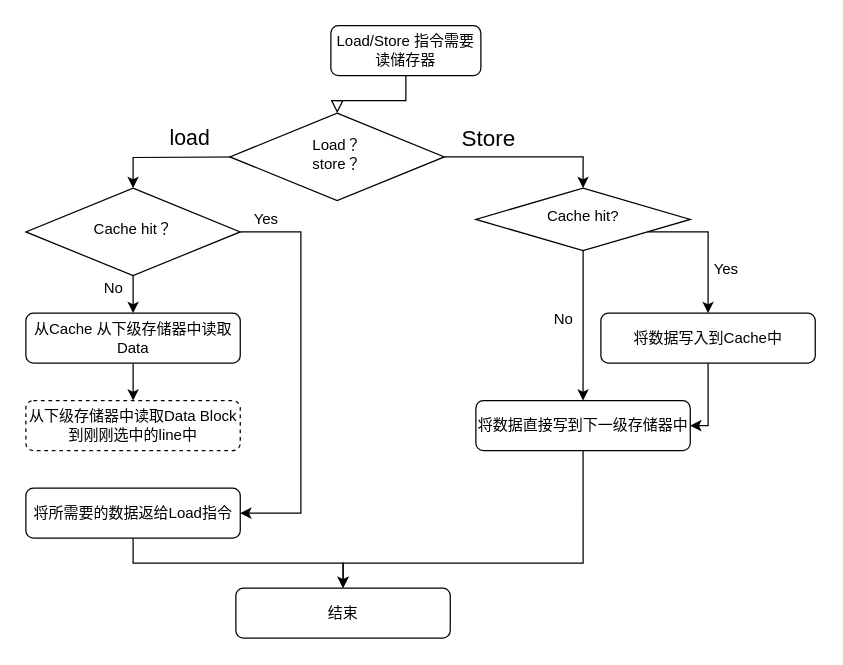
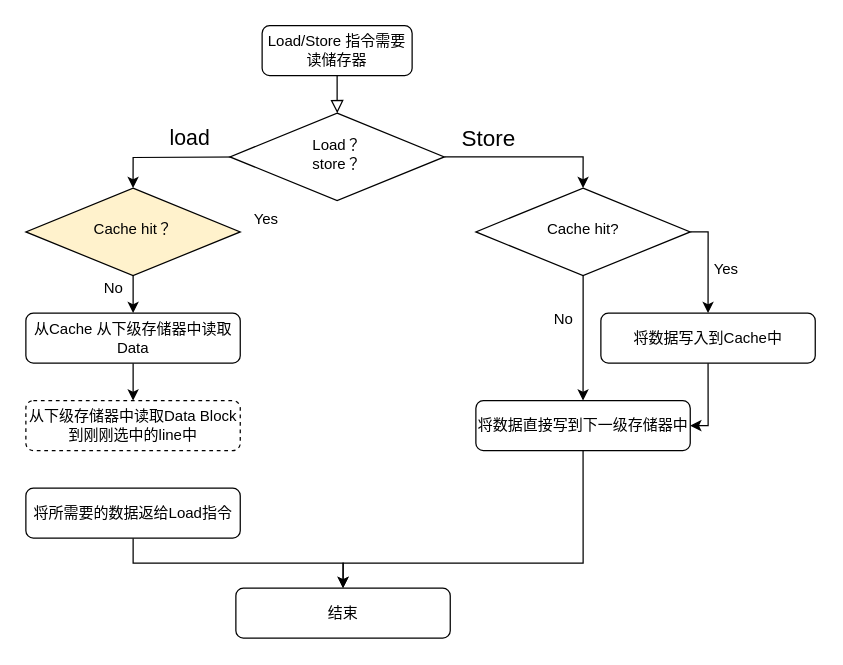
node "Load/Store 指令需要读储存器": moved (406, 51) -> (337, 51)
node "Cache hit?": size 214x63 -> 214x88
node "Cache hit？": fillcolor #ffffff -> #fff2cc
edge "Cache hit？" -> "将所需要的数据返给Load指令": removed
